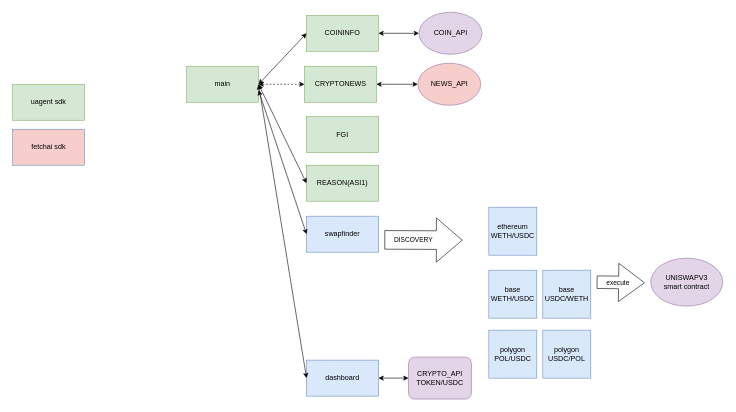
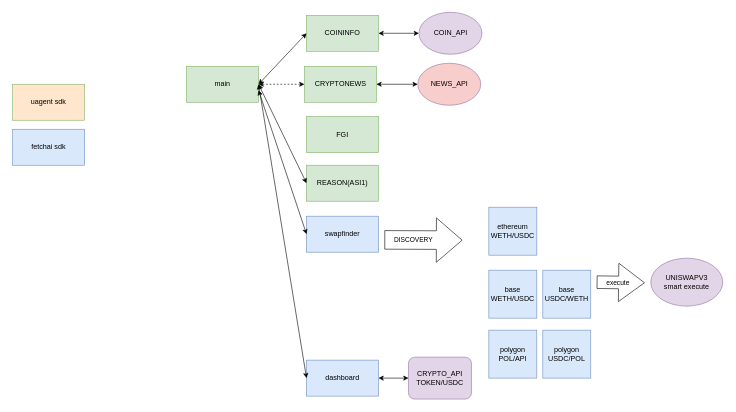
node "uagent sdk": fillcolor #d5e8d4 -> #ffe6cc
node "fetchai sdk": fillcolor #f8cecc -> #dae8fc
node "UNISWAPV3 smart contract": label "UNISWAPV3 smart contract" -> "UNISWAPV3 smart execute"
node "polygon POL/USDC": label "polygon POL/USDC" -> "polygon POL/API"
